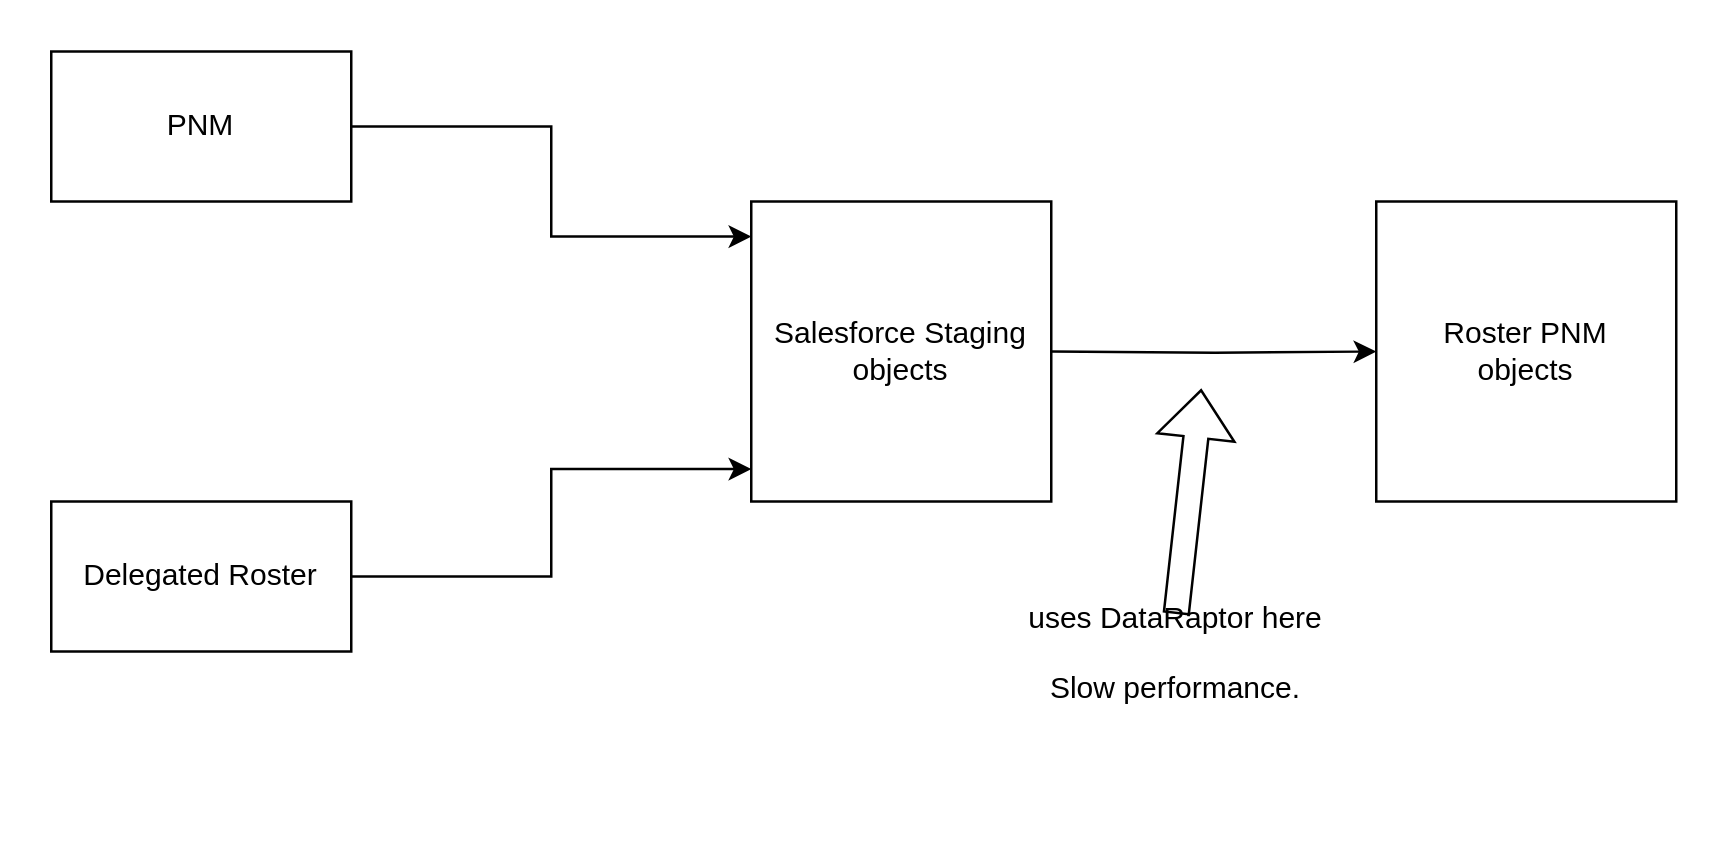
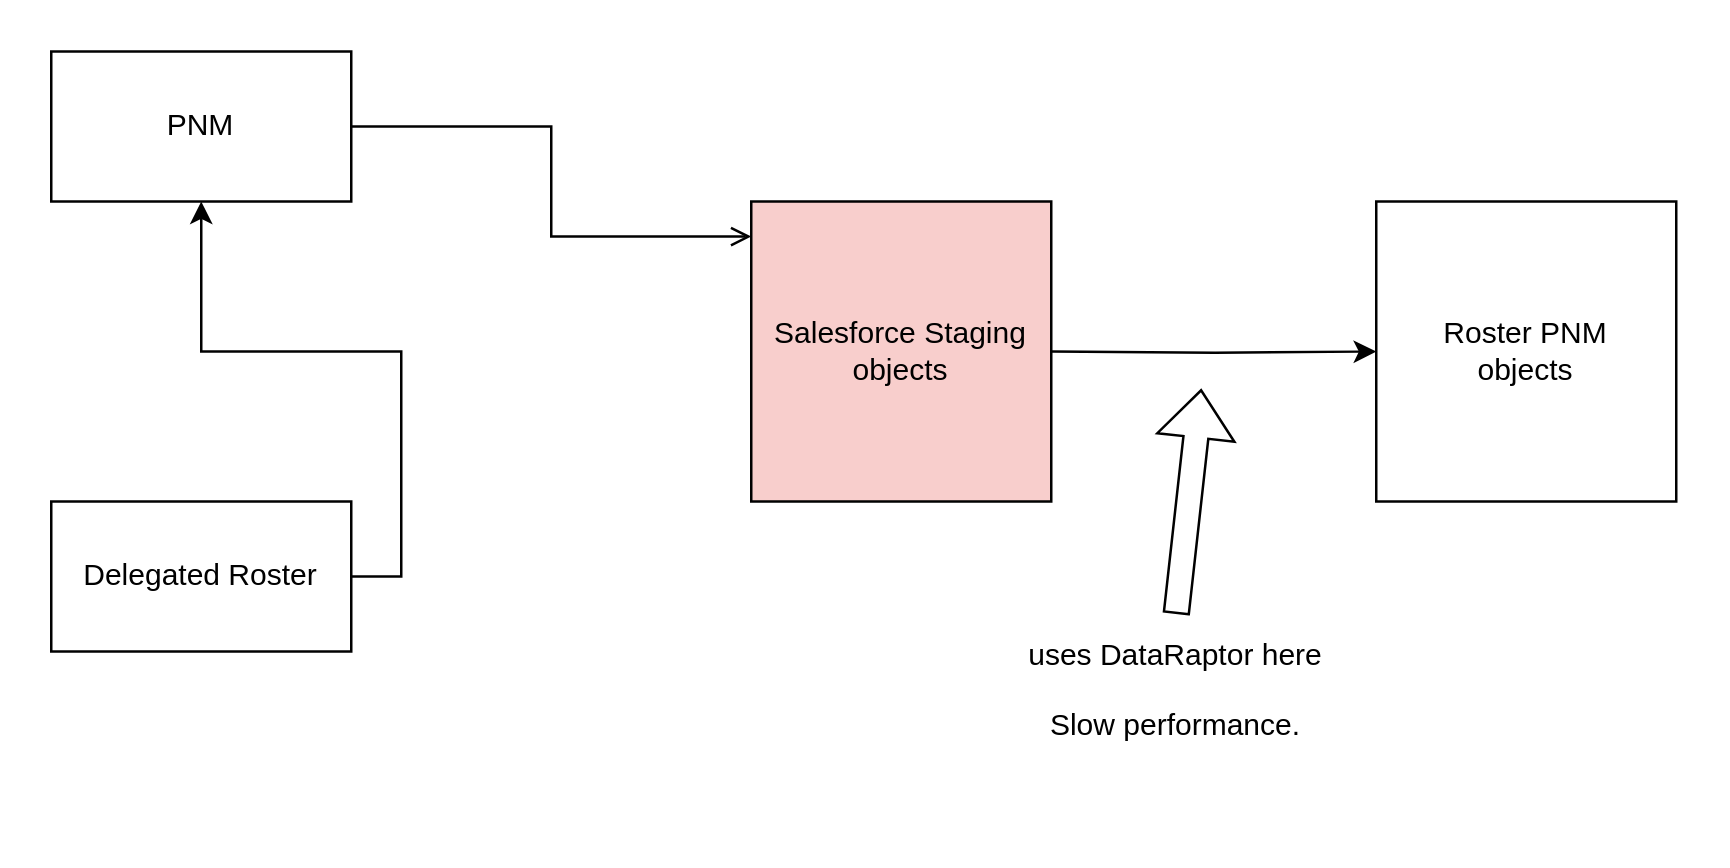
edge "PNM" -> "Salesforce Staging objects": arrowhead classic -> open
node "Salesforce Staging objects": fillcolor #ffffff -> #f8cecc
edge "Delegated Roster" -> "Salesforce Staging objects": now "Delegated Roster" -> "PNM"
node "uses DataRaptor here Slow performance.": moved (1176, 714) -> (1176, 751)
